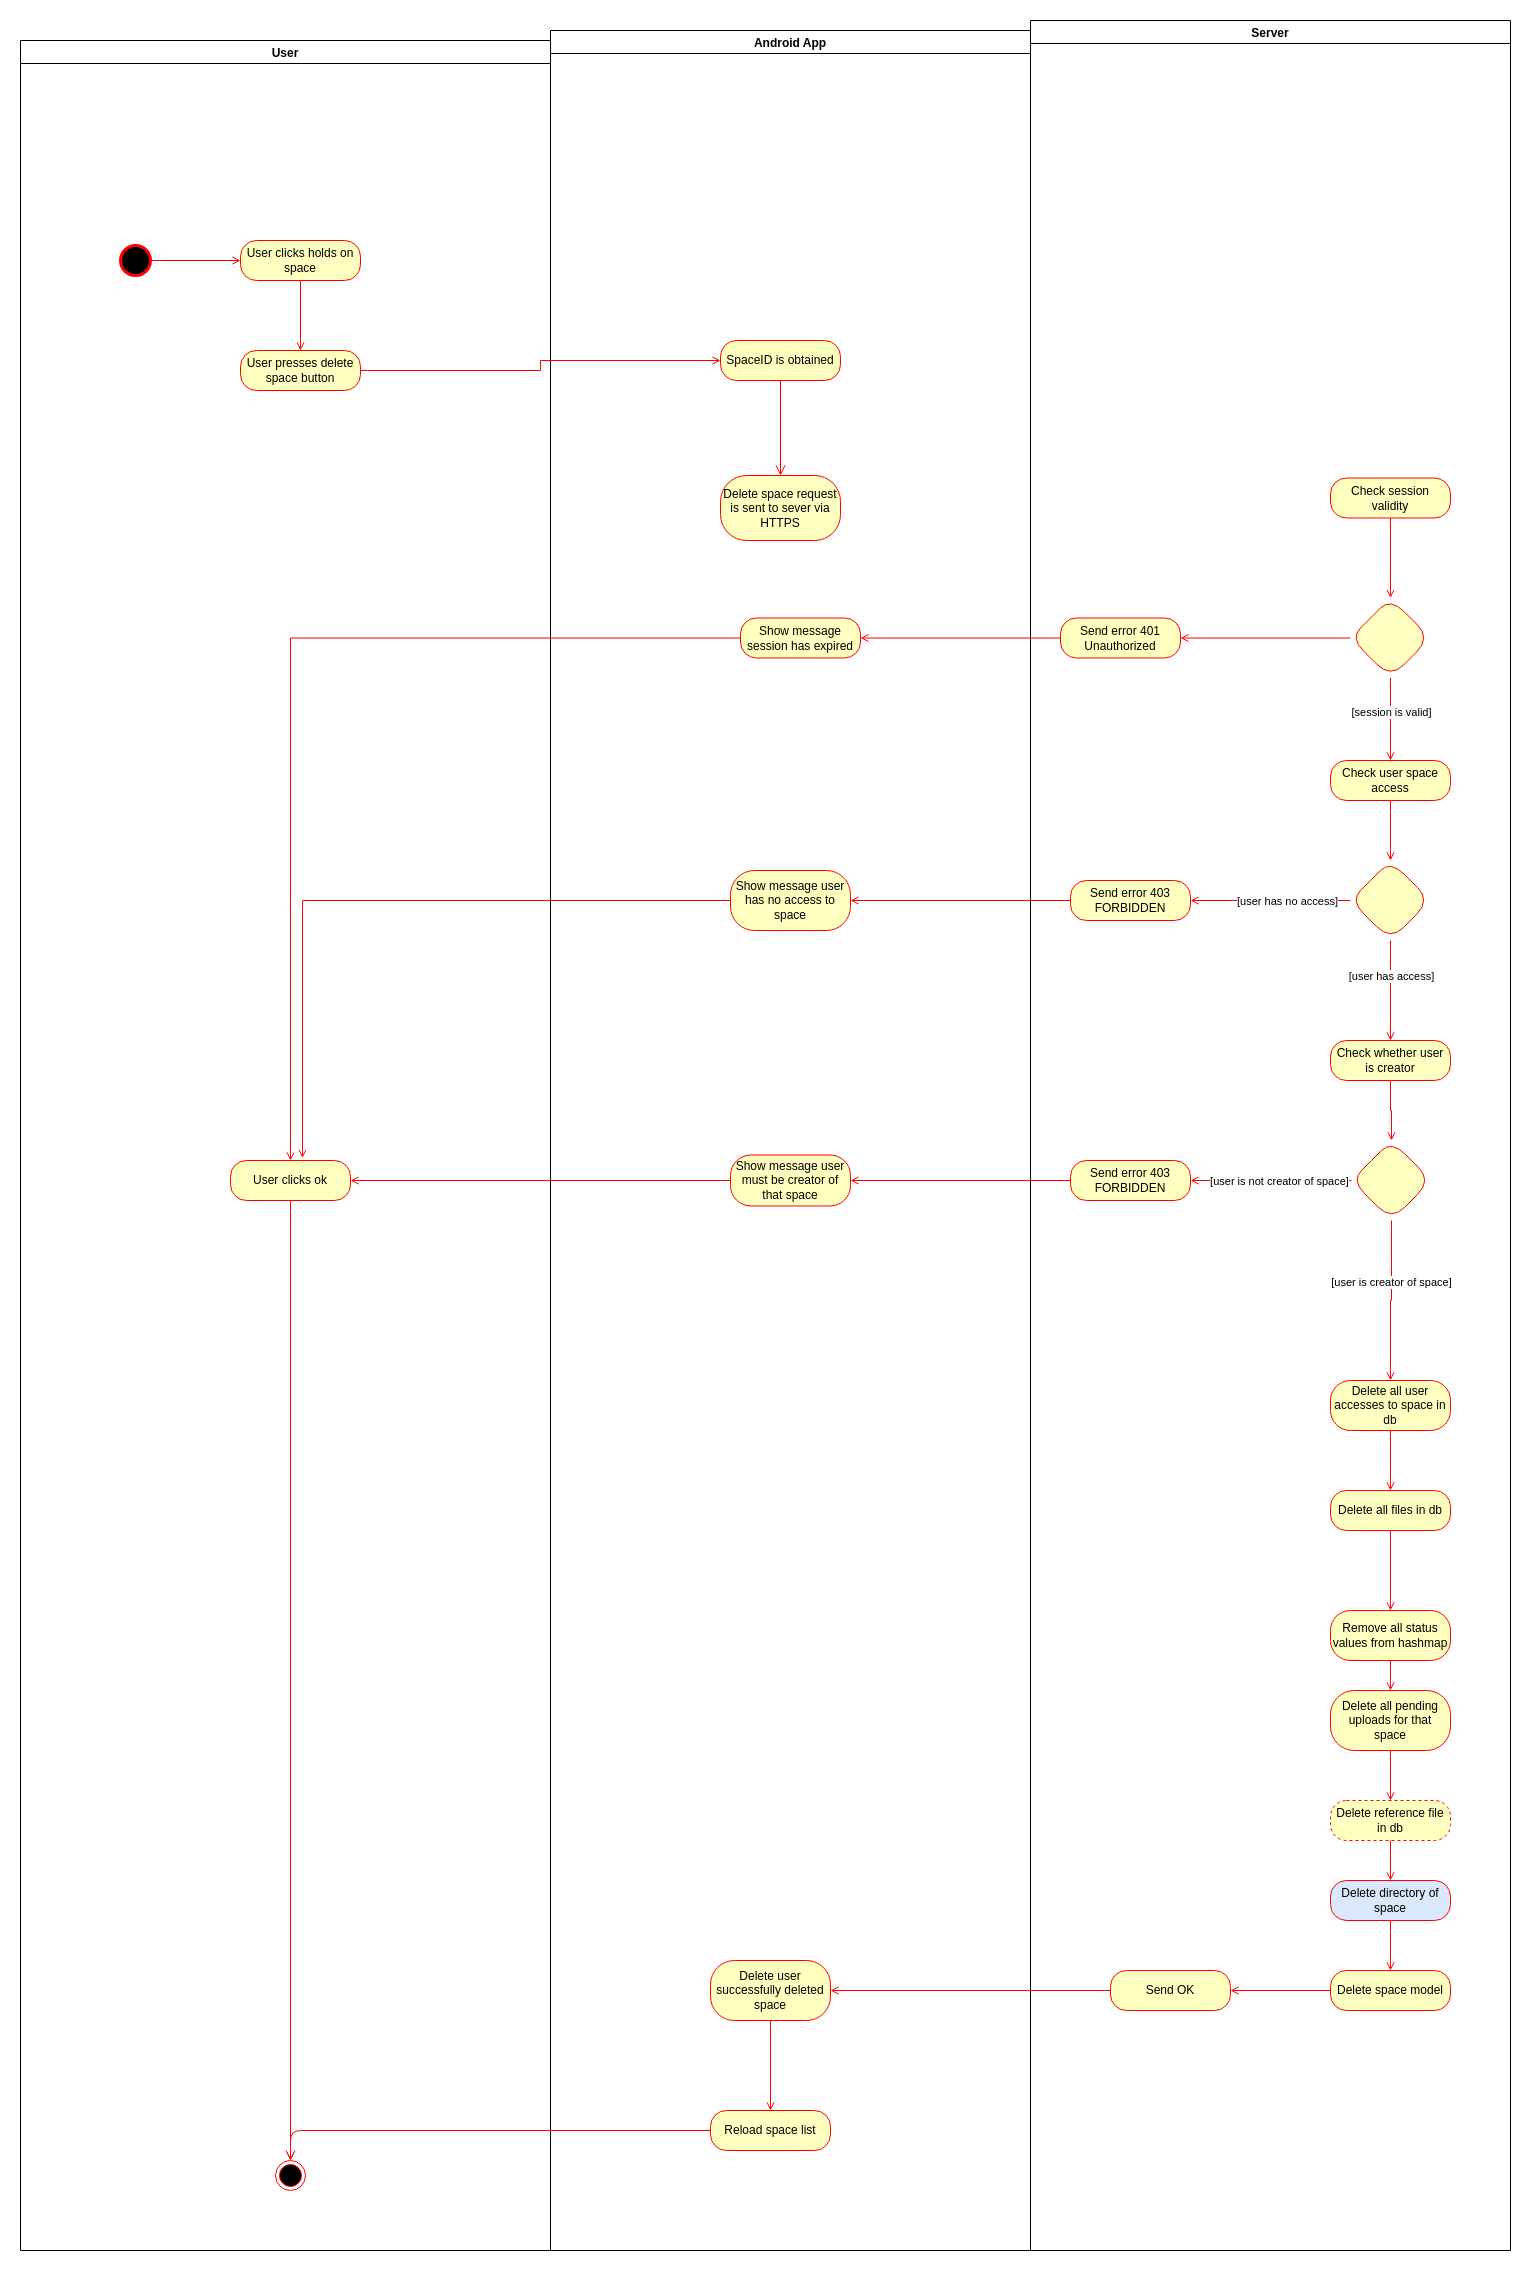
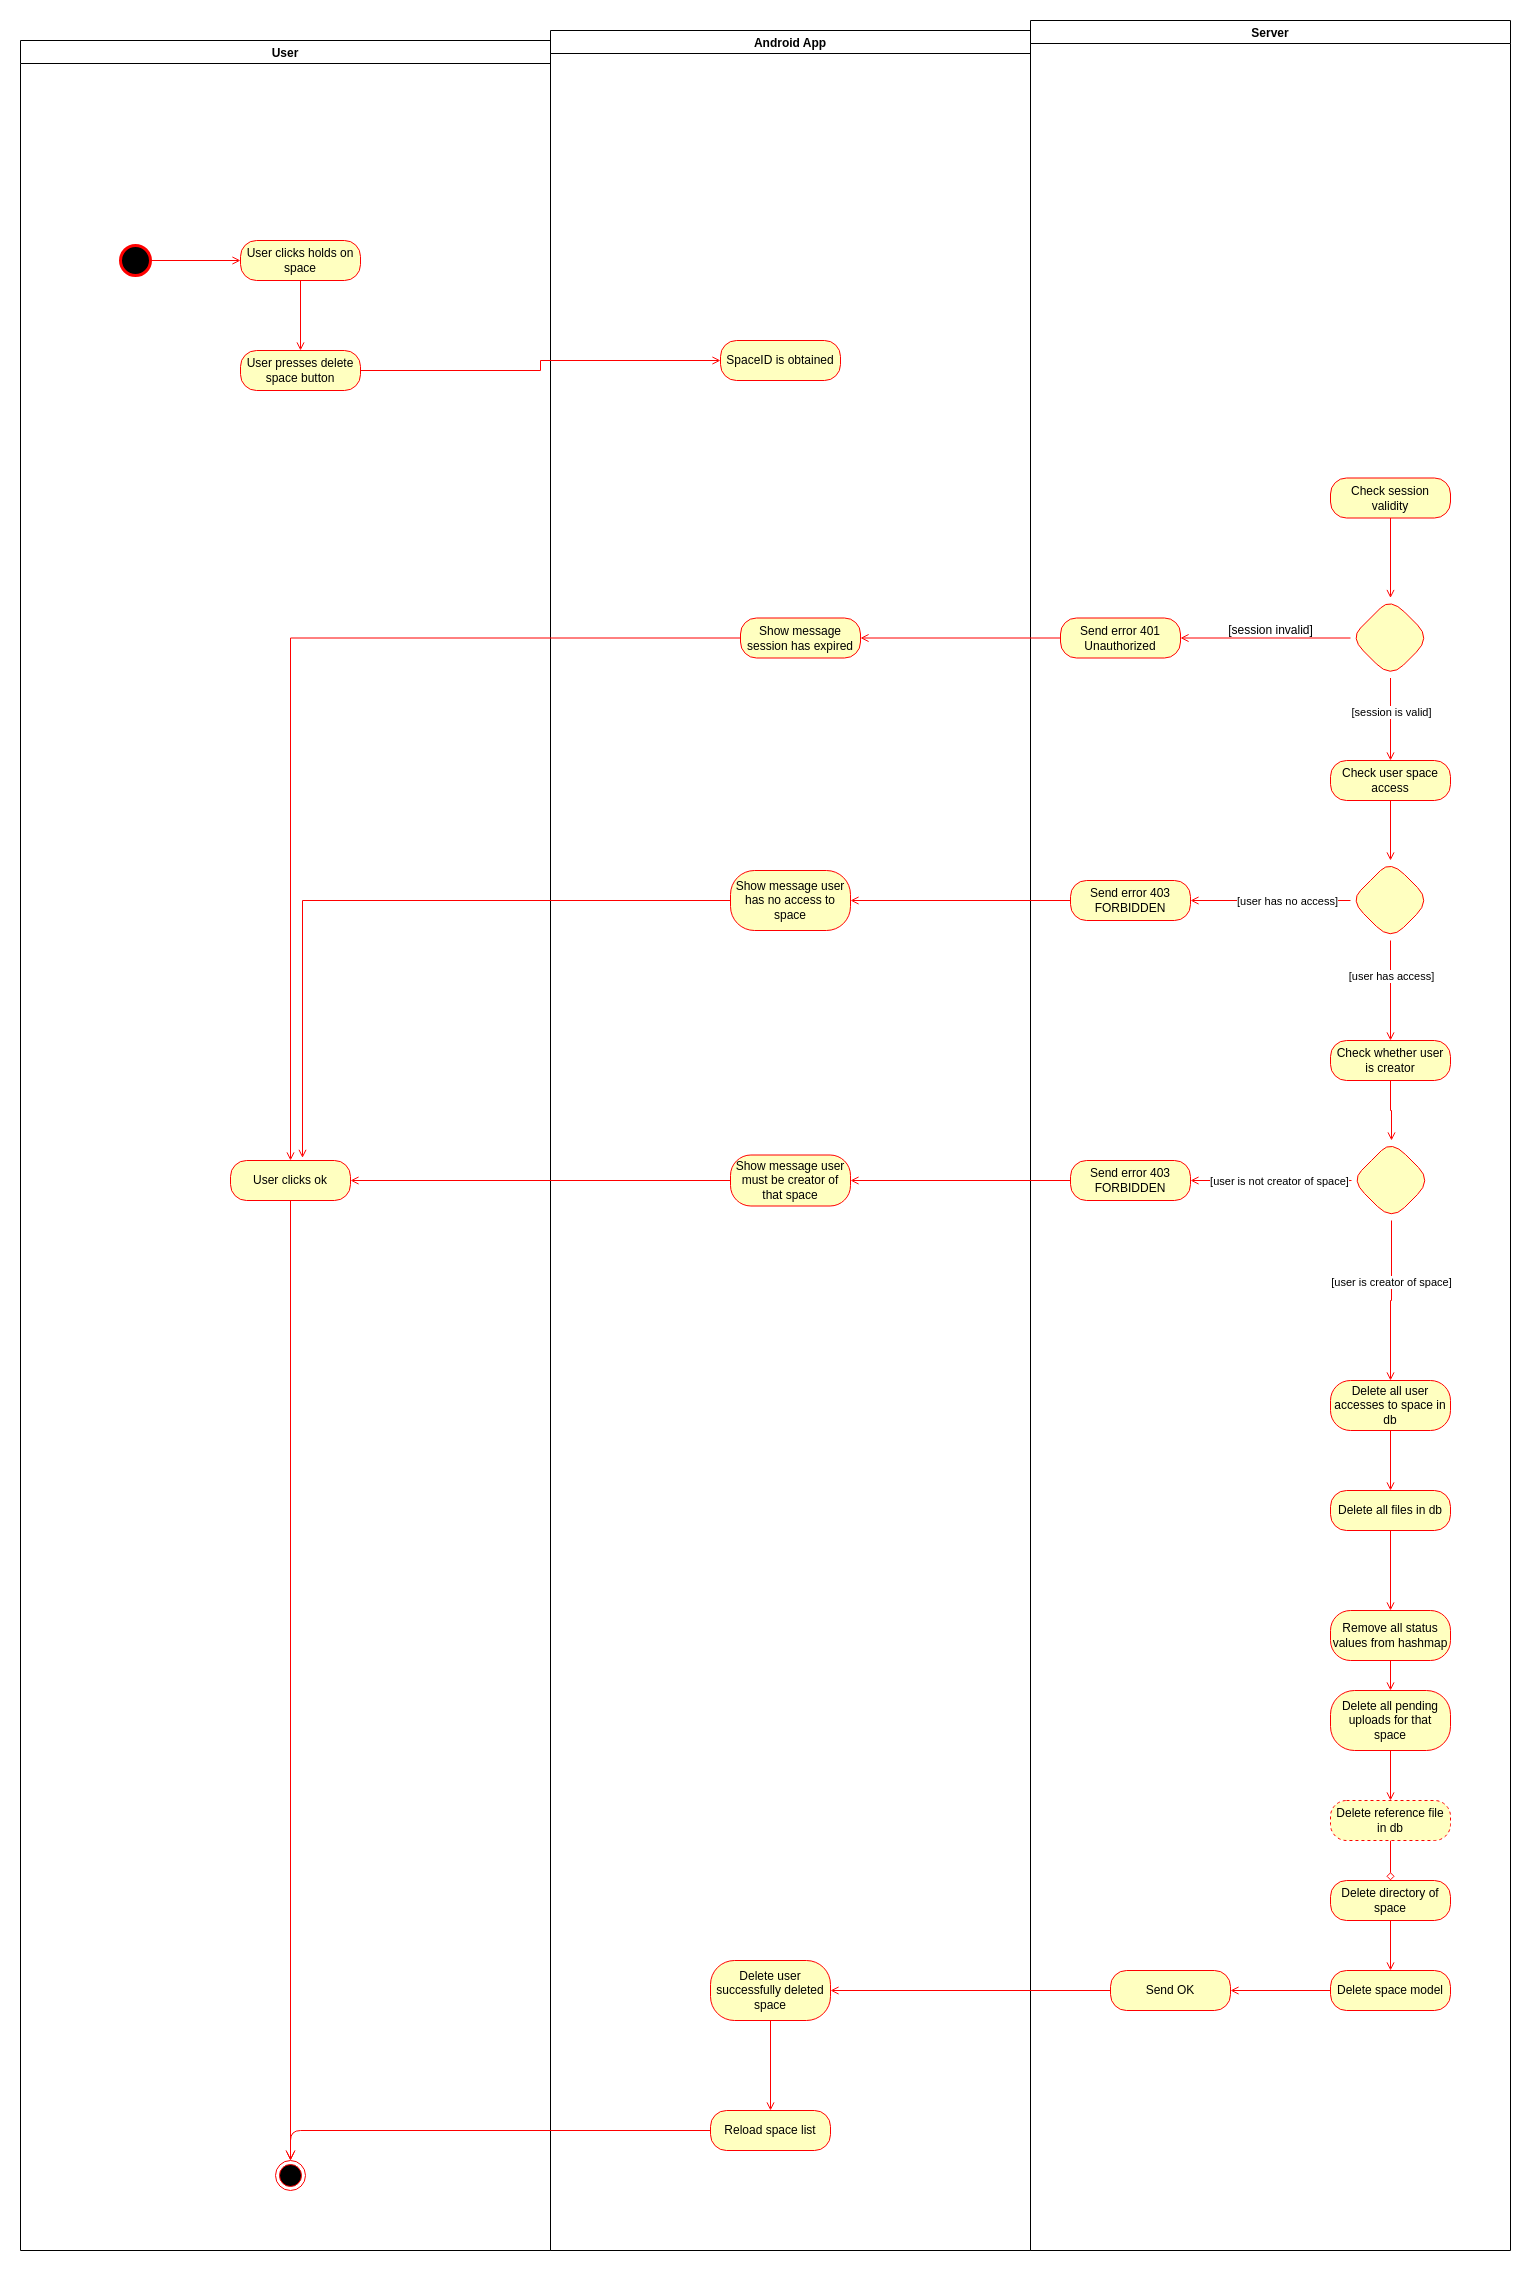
edge "SpaceID is obtained" -> "Delete space request is sent to sever via HTTPS": removed
node "Delete space request is sent to sever via HTTPS": removed
node "[session invalid]": added
edge "Delete reference file in db" -> "Delete directory of space": arrowhead open -> diamond
node "Delete directory of space": fillcolor #dae8fc -> #ffffc0
